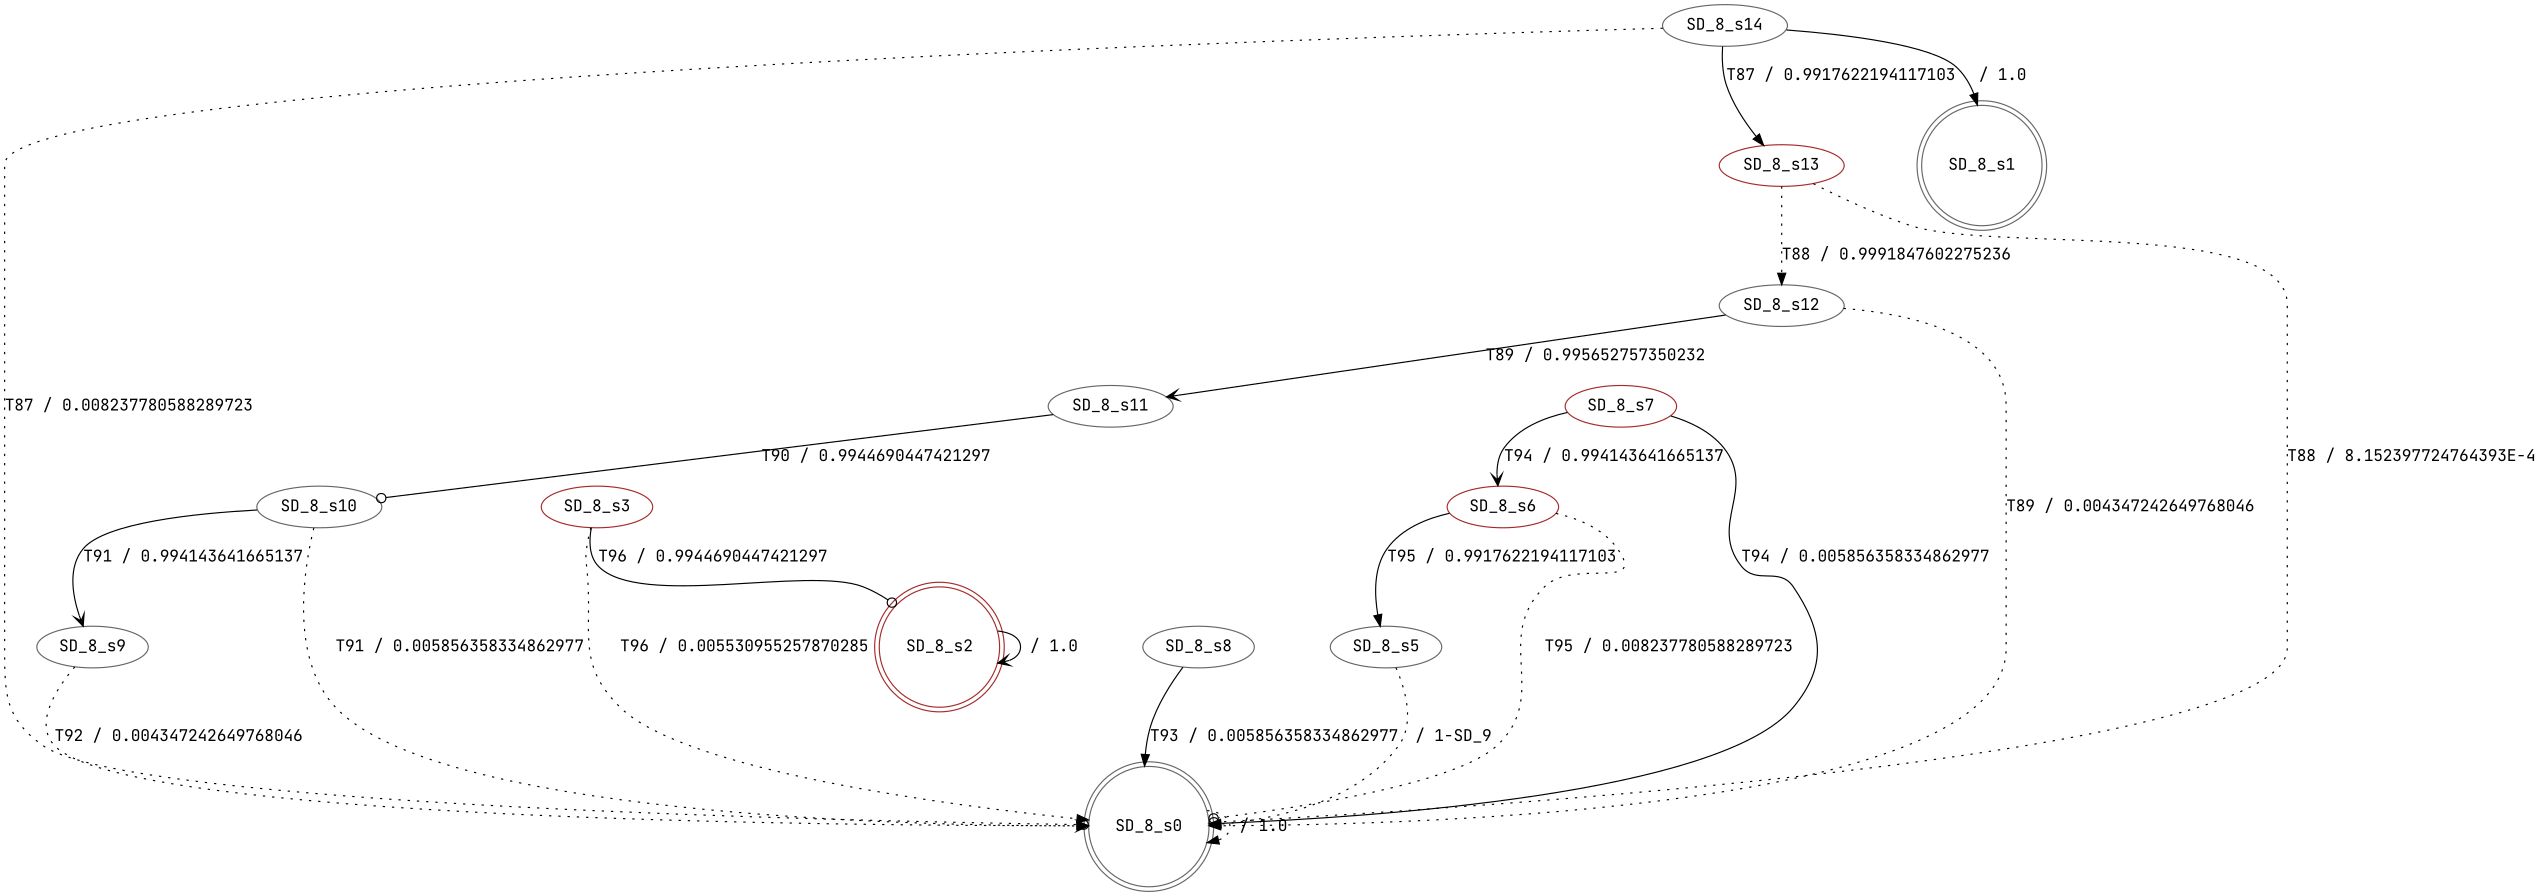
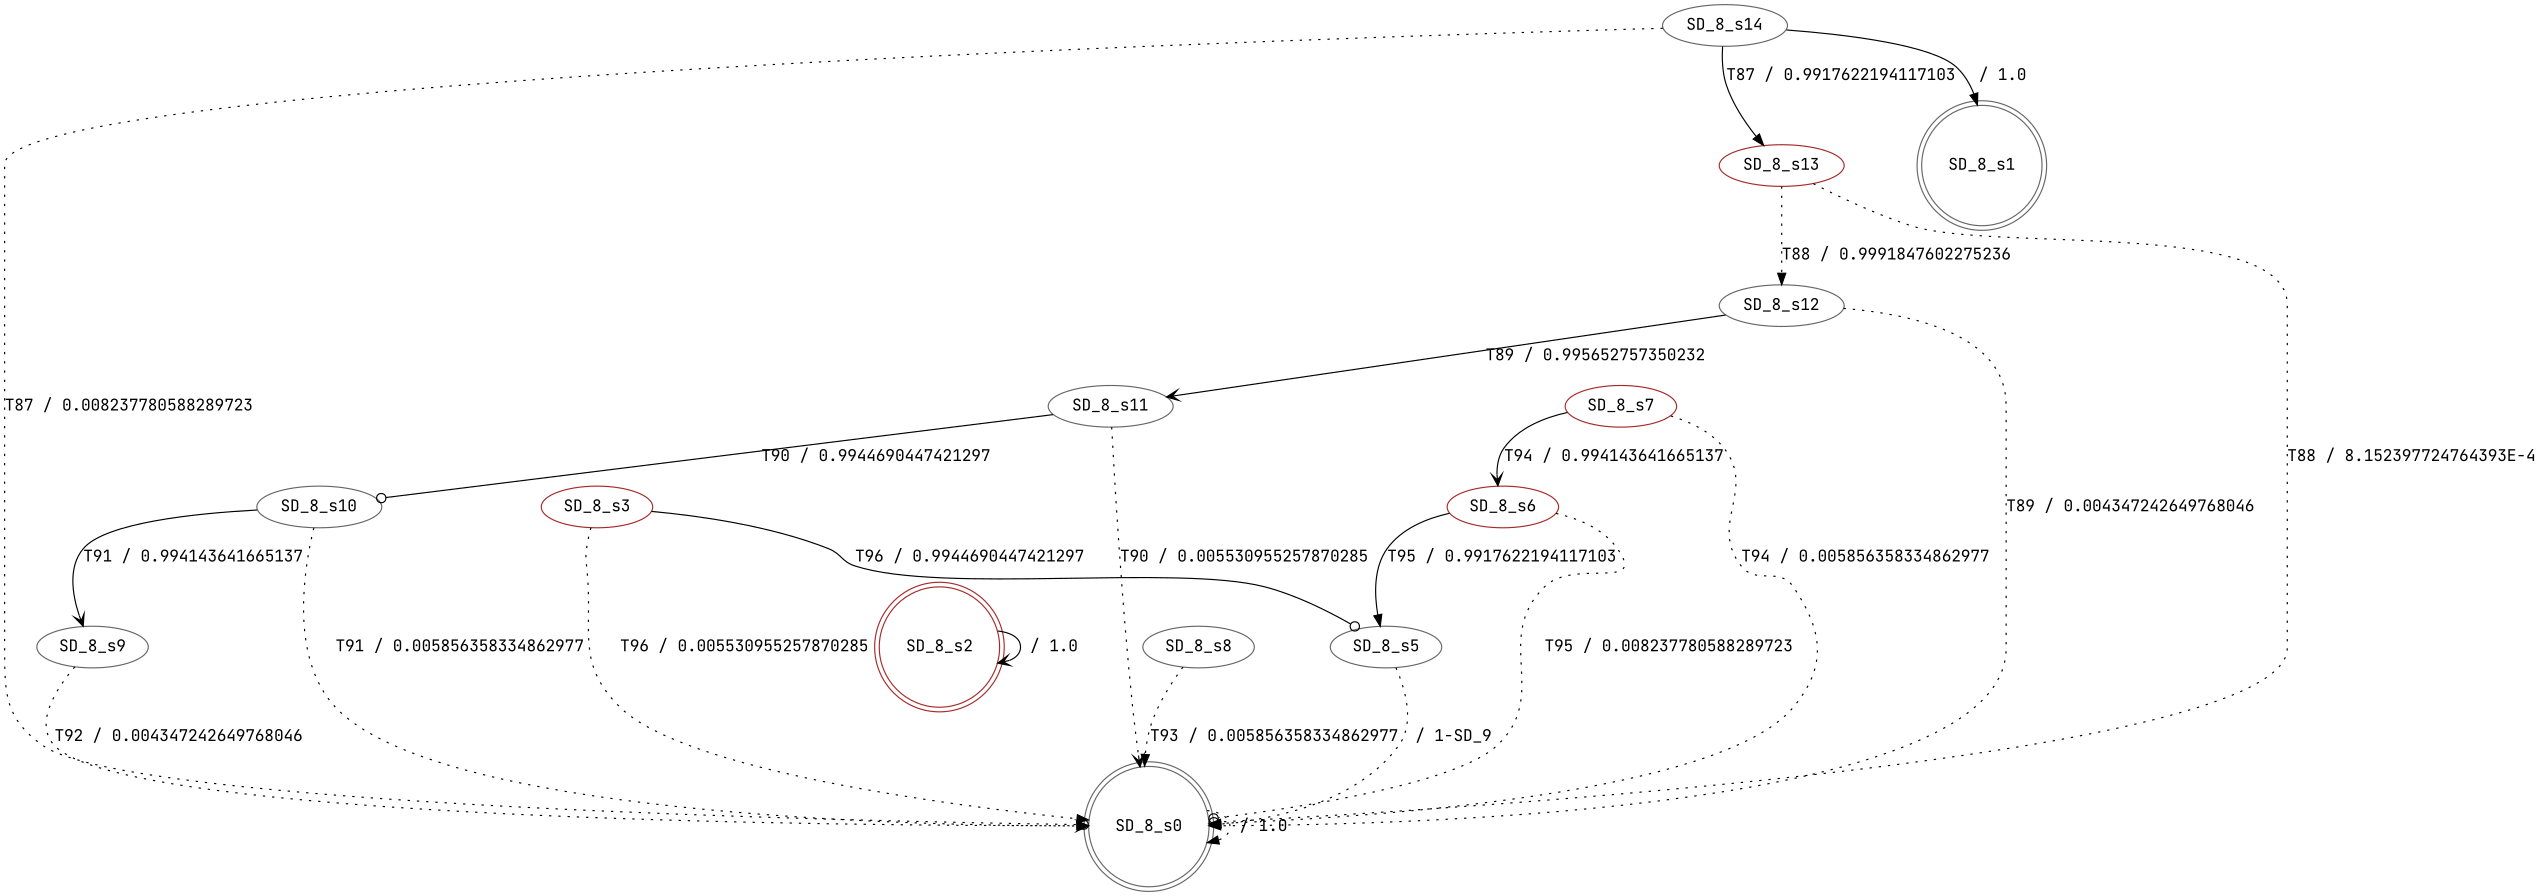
edge "SD_8_s3" -> "SD_8_s2": now "SD_8_s3" -> "SD_8_s5"
edge "SD_8_s11" -> "SD_8_s0": added, label "T90 / 0.005530955257870285"
edge "SD_8_s8" -> "SD_8_s0": style solid -> dotted
edge "SD_8_s7" -> "SD_8_s0": style solid -> dotted
